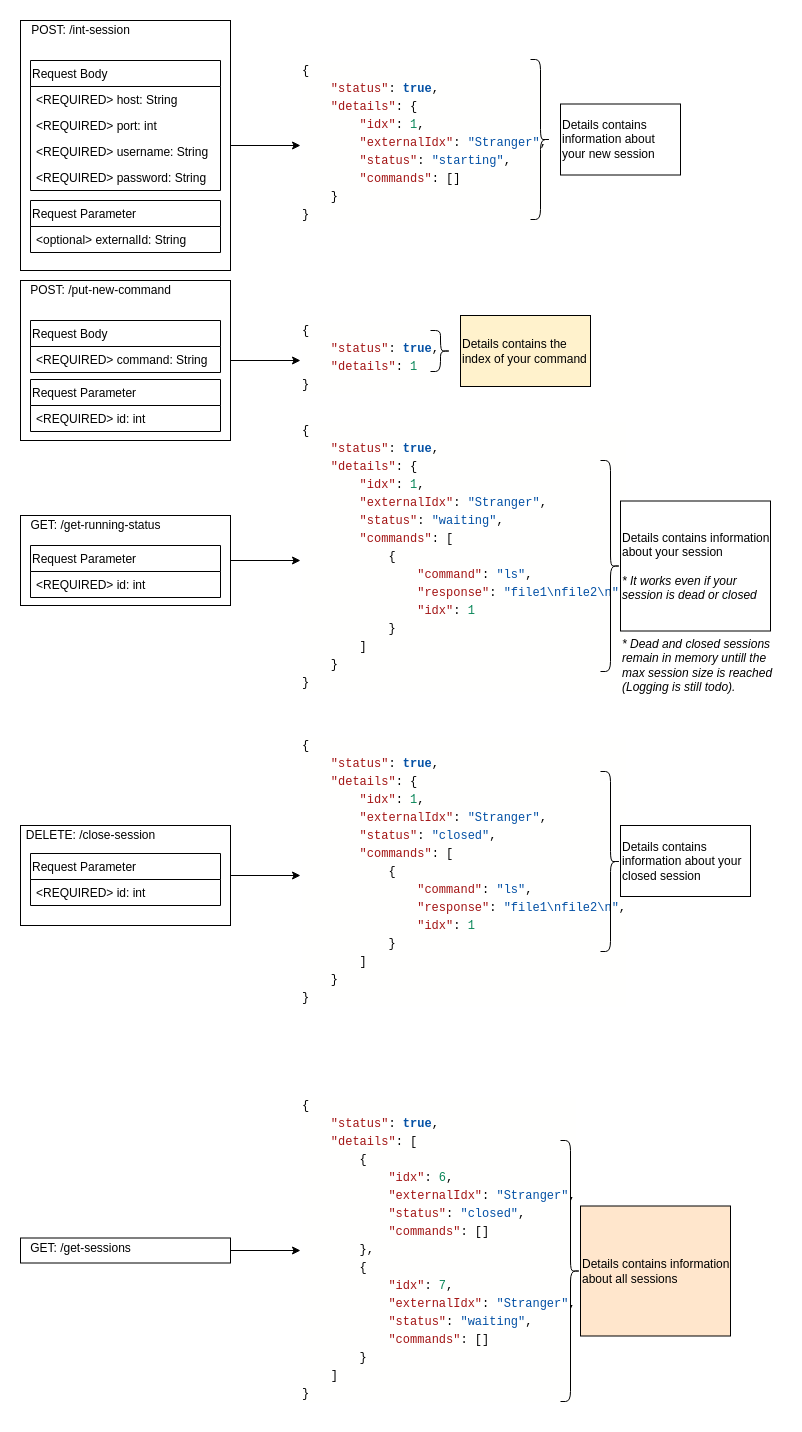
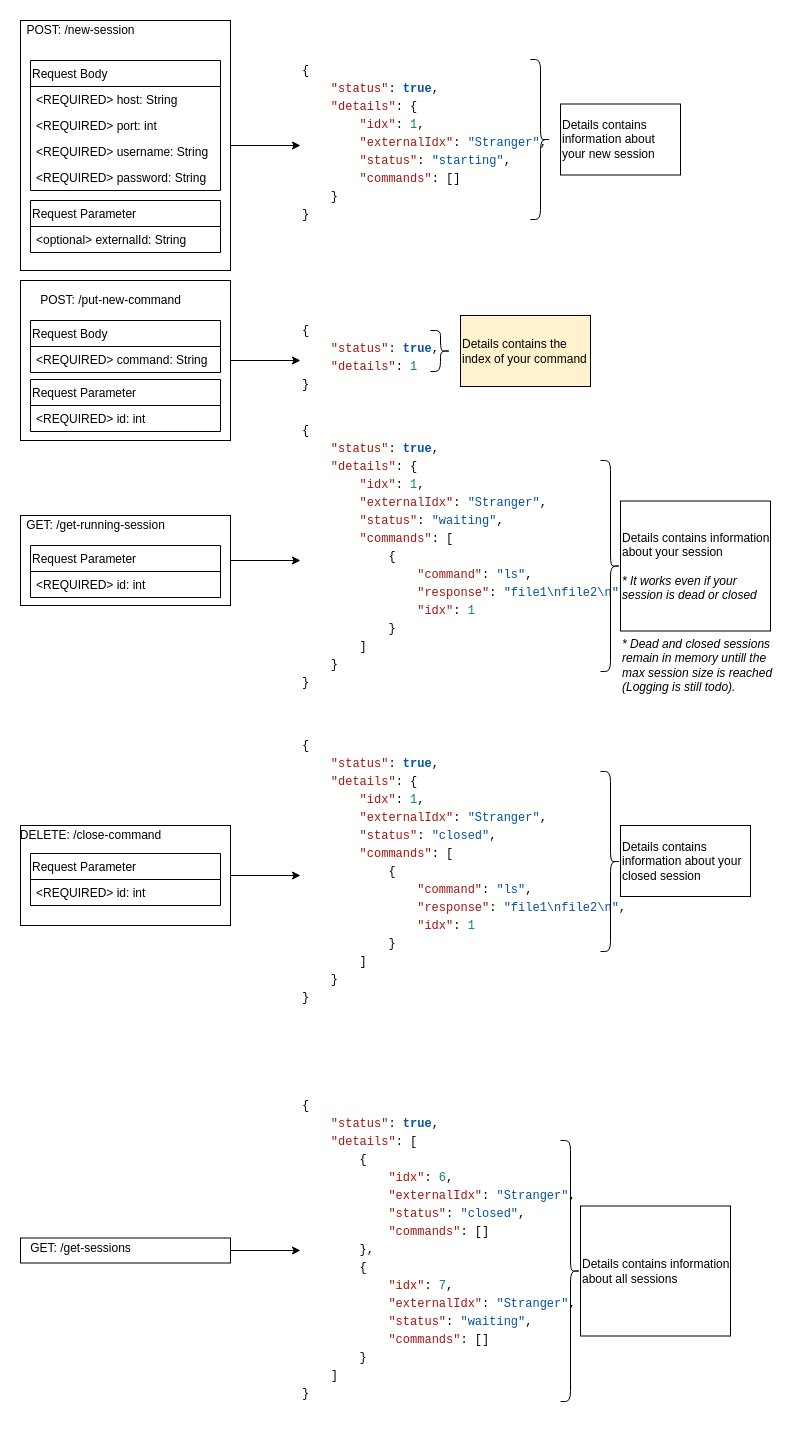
node "POST: /int-session": label "POST: /int-session" -> "POST: /new-session"
node "POST: /put-new-command": moved (101, 291) -> (111, 301)
node "GET: /get-running-status": label "GET: /get-running-status" -> "GET: /get-running-session"
node "DELETE: /close-session": label "DELETE: /close-session" -> "DELETE: /close-command"
node "Details contains information about all sessions": fillcolor #ffe6cc -> #ffffff
